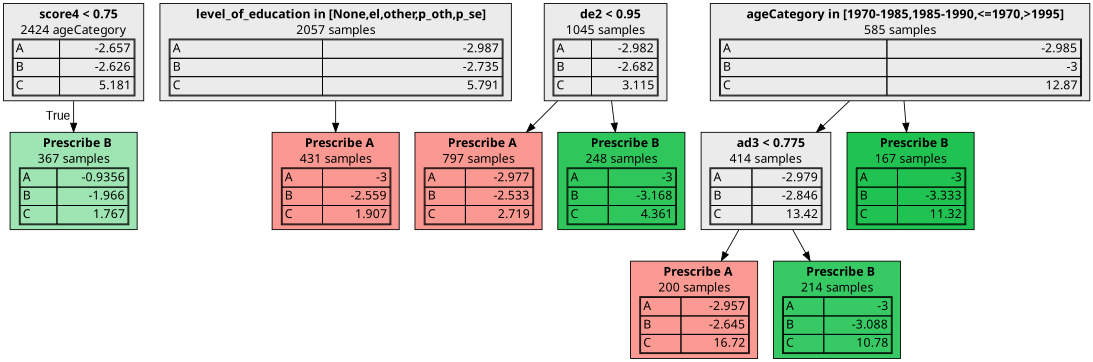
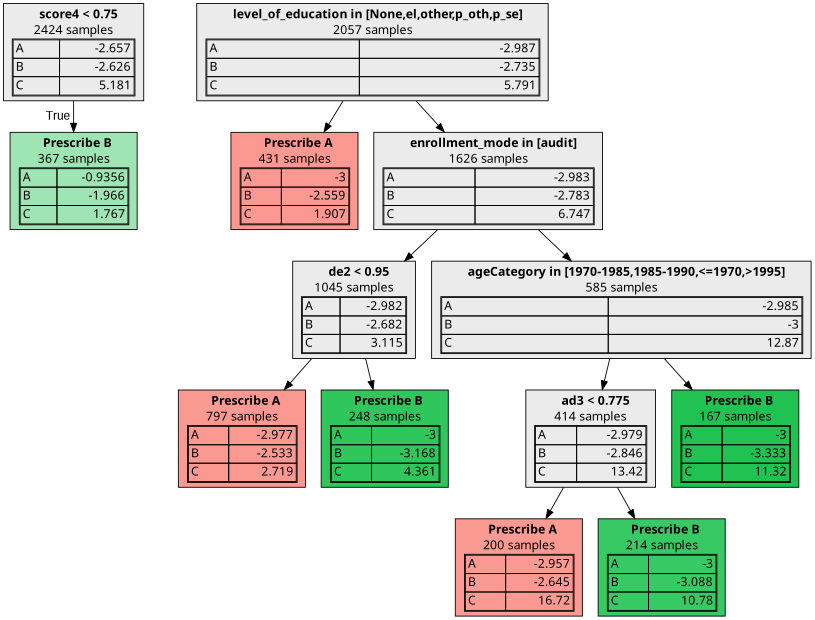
node "score4 < 0.75": text "2424 ageCategory" -> "2424 samples"
node "enrollment_mode in [audit]": added
